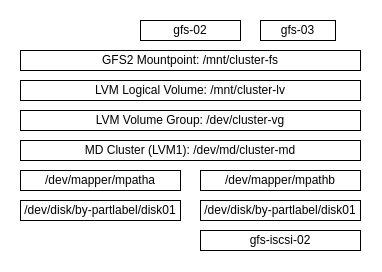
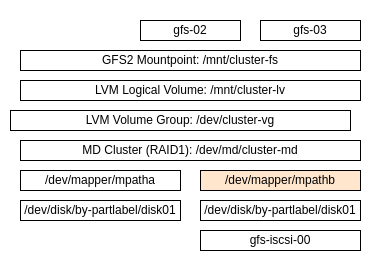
node "gfs-03": size 75x20 -> 100x20
node "LVM Volume Group: /dev/cluster-vg": moved (191, 121) -> (181, 121)
node "MD Cluster (LVM1): /dev/md/cluster-md": label "MD Cluster (LVM1): /dev/md/cluster-md" -> "MD Cluster (RAID1): /dev/md/cluster-md"
node "/dev/mapper/mpathb": fillcolor #ffffff -> #ffe6cc
node "gfs-iscsi-02": label "gfs-iscsi-02" -> "gfs-iscsi-00"
